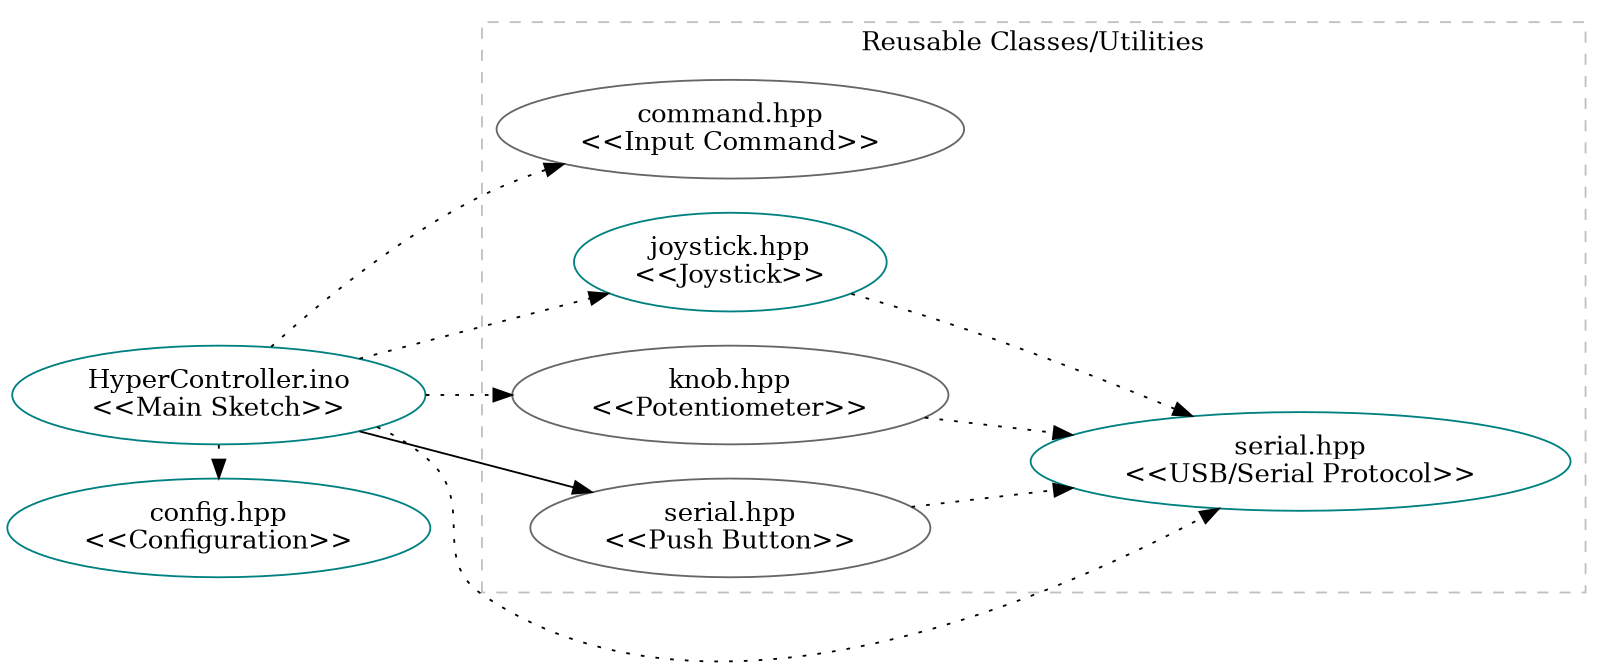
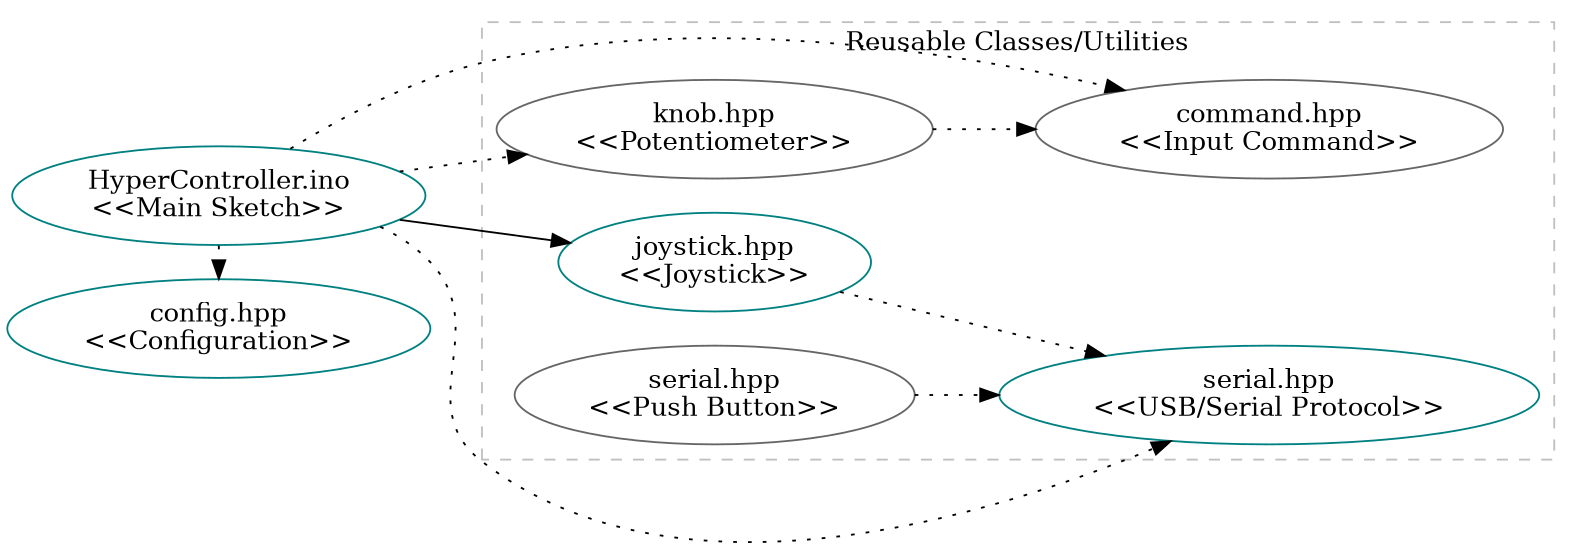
edge "HyperController.ino <<Main Sketch>>" -> "joystick.hpp <<Joystick>>": style dotted -> solid
edge "knob.hpp <<Potentiometer>>" -> "serial.hpp <<USB/Serial Protocol>>": now "knob.hpp <<Potentiometer>>" -> "command.hpp <<Input Command>>"
edge "HyperController.ino <<Main Sketch>>" -> "serial.hpp <<Push Button>>": removed
